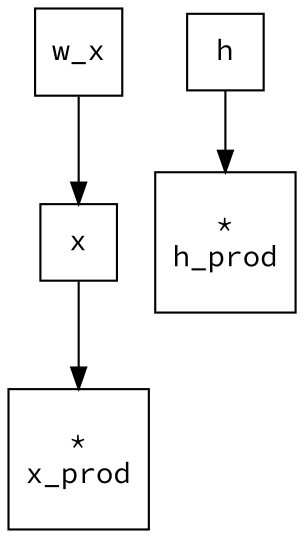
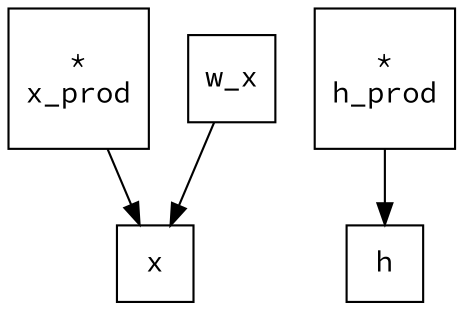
edge "h" -> "* h_prod": reversed
edge "x" -> "* x_prod": reversed
